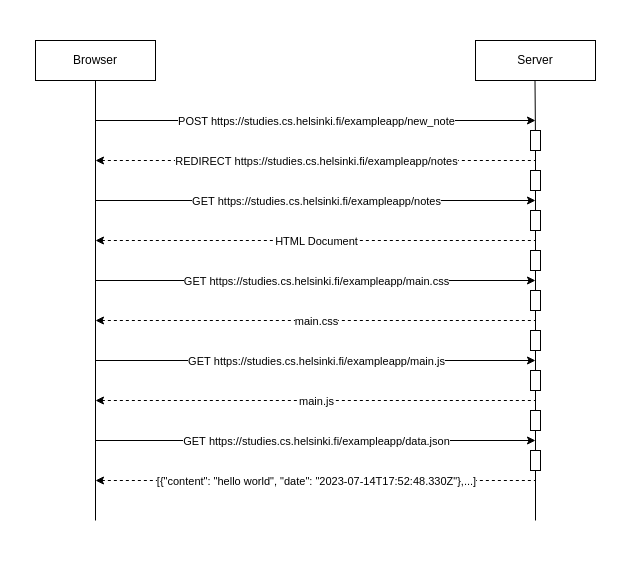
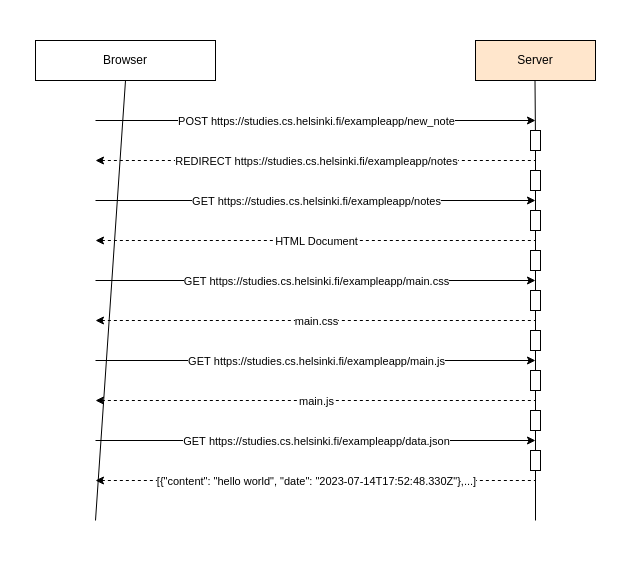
node "Browser": size 120x40 -> 180x40
node "Server": fillcolor #ffffff -> #ffe6cc
